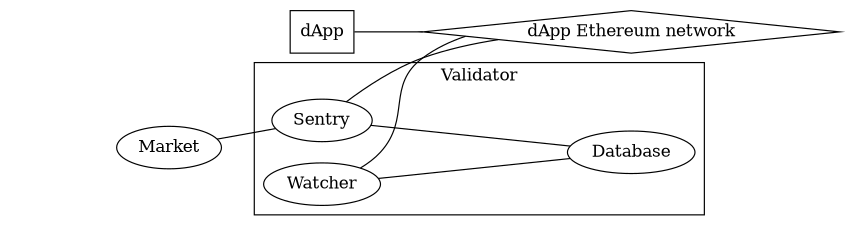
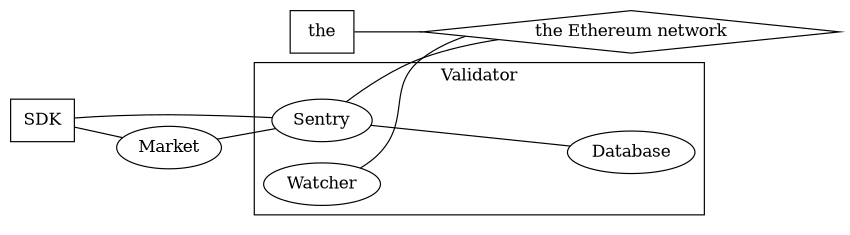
node "dApp": label "dApp" -> "the"
node "dApp Ethereum network": label "dApp Ethereum network" -> "the Ethereum network"
node "SDK": added
edge "Database" -- "Watcher": removed
